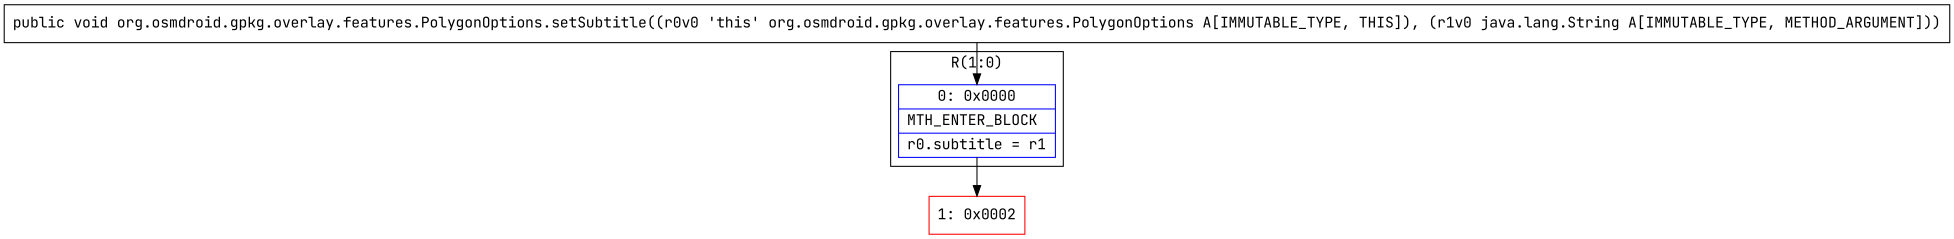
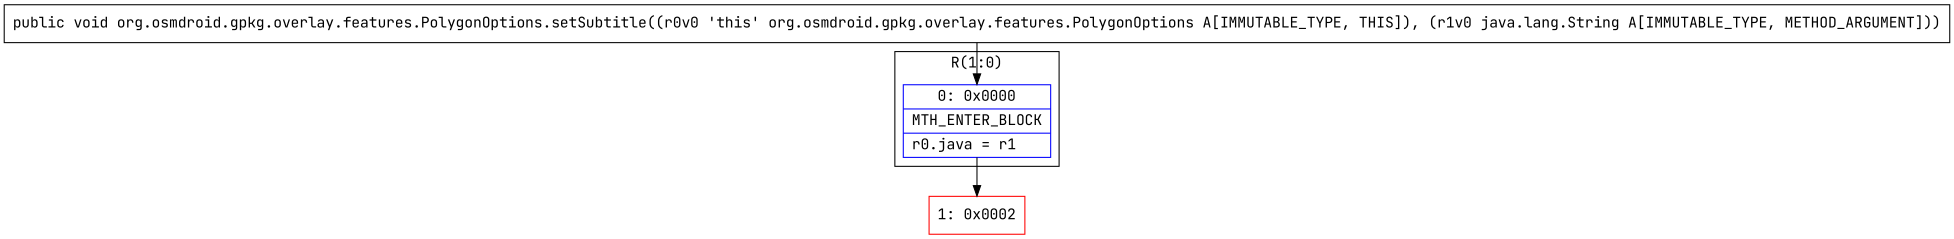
node "0: 0x0000": text "r0.subtitle = r1" -> "r0.java = r1"
